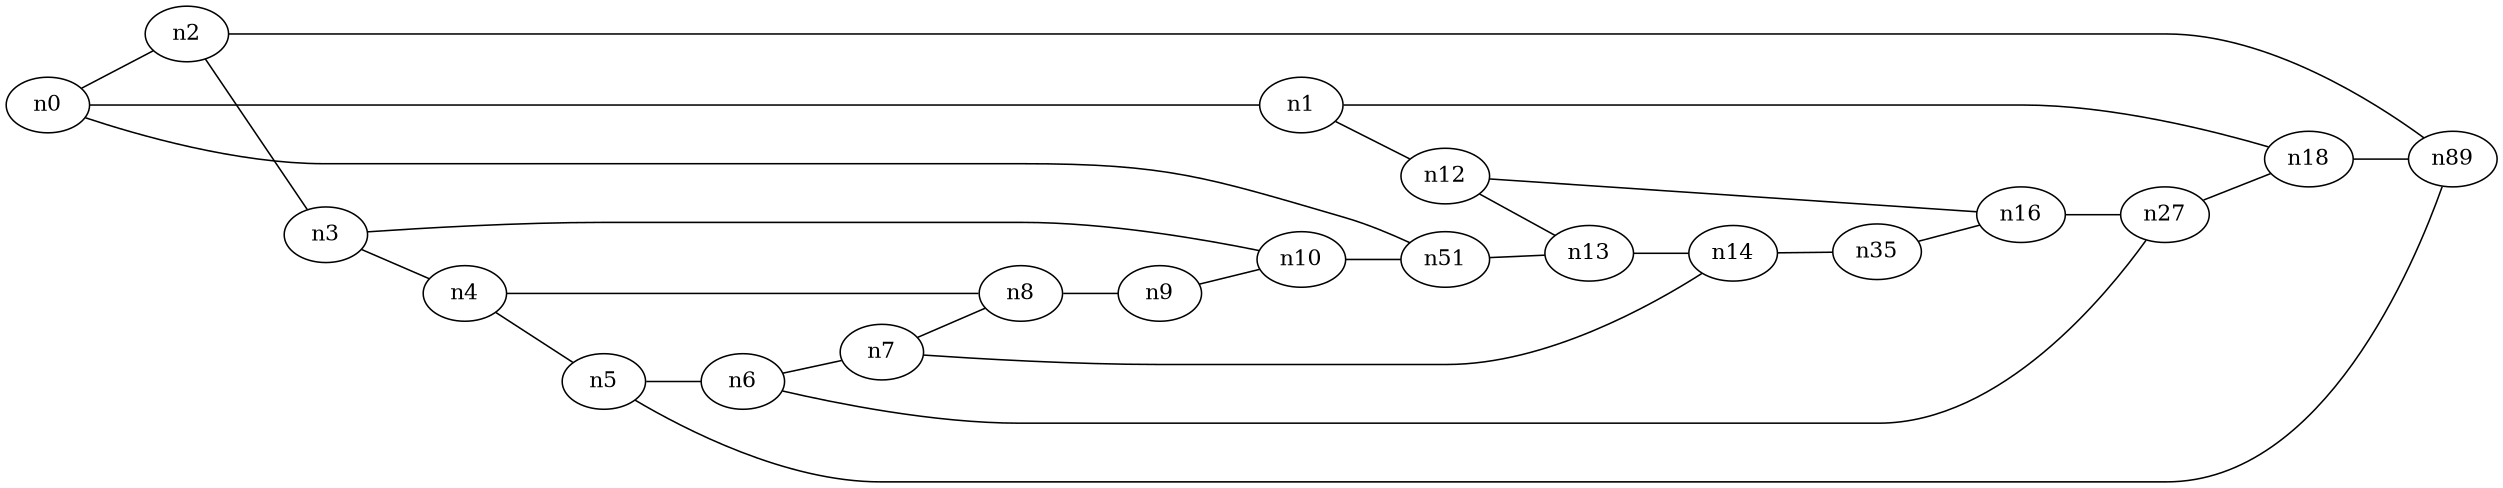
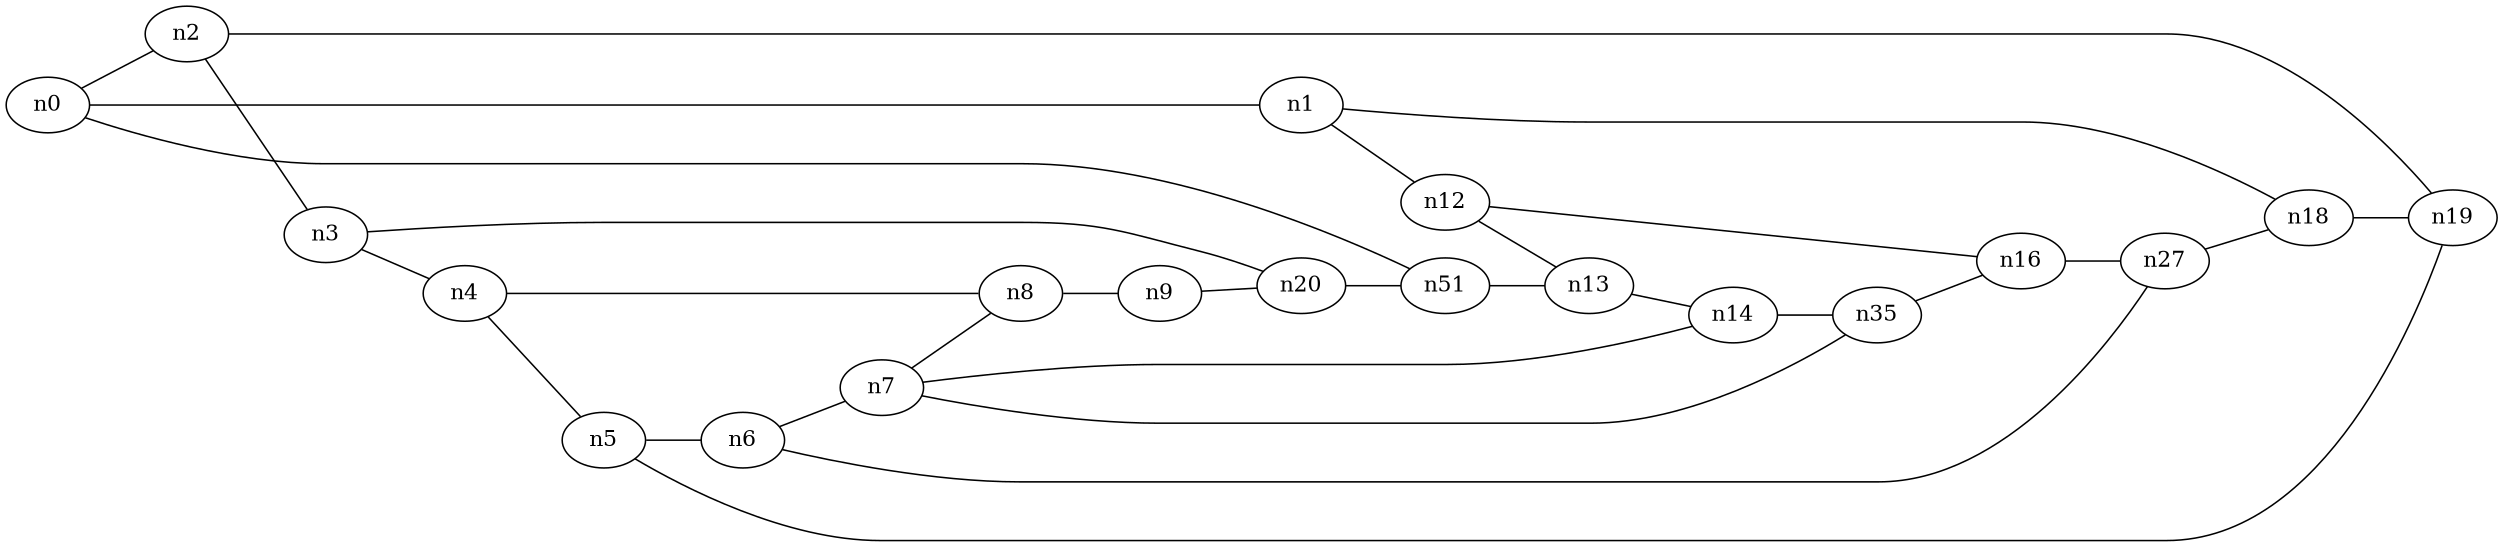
node "n89": label "n89" -> "n19"
node "n10": label "n10" -> "n20"
edge "n35" -- "n7": added
